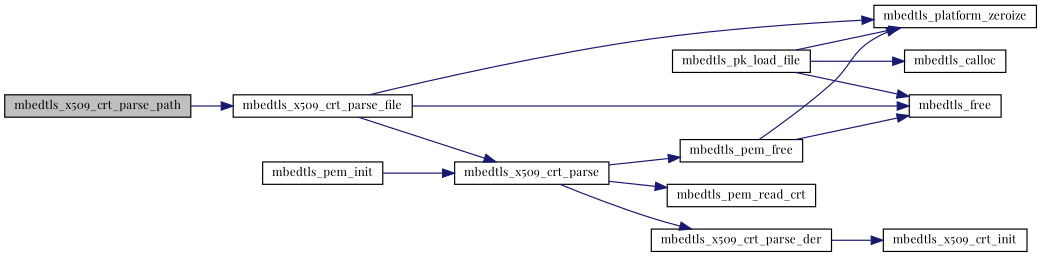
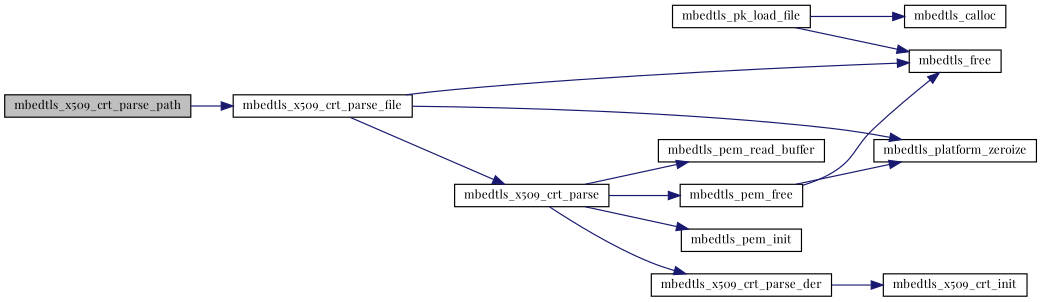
edge "mbedtls_pk_load_file" -> "mbedtls_platform_zeroize": removed
edge "mbedtls_pem_init" -> "mbedtls_x509_crt_parse": reversed
node "mbedtls_pem_read_crt": label "mbedtls_pem_read_crt" -> "mbedtls_pem_read_buffer"
